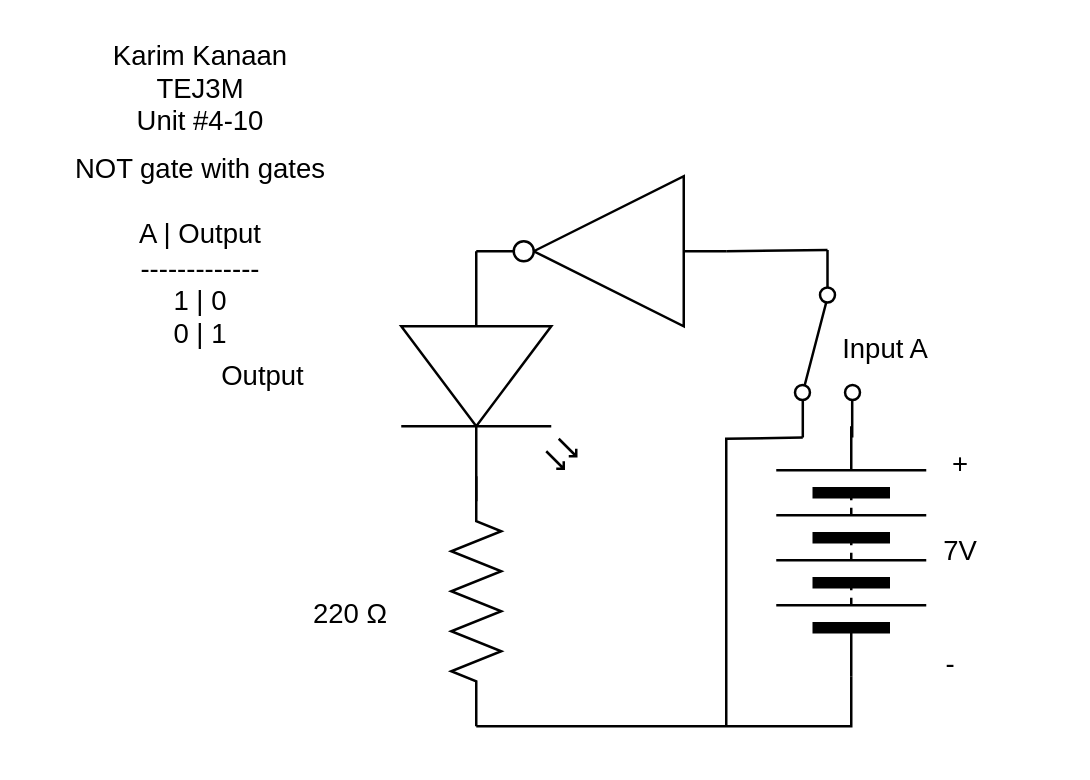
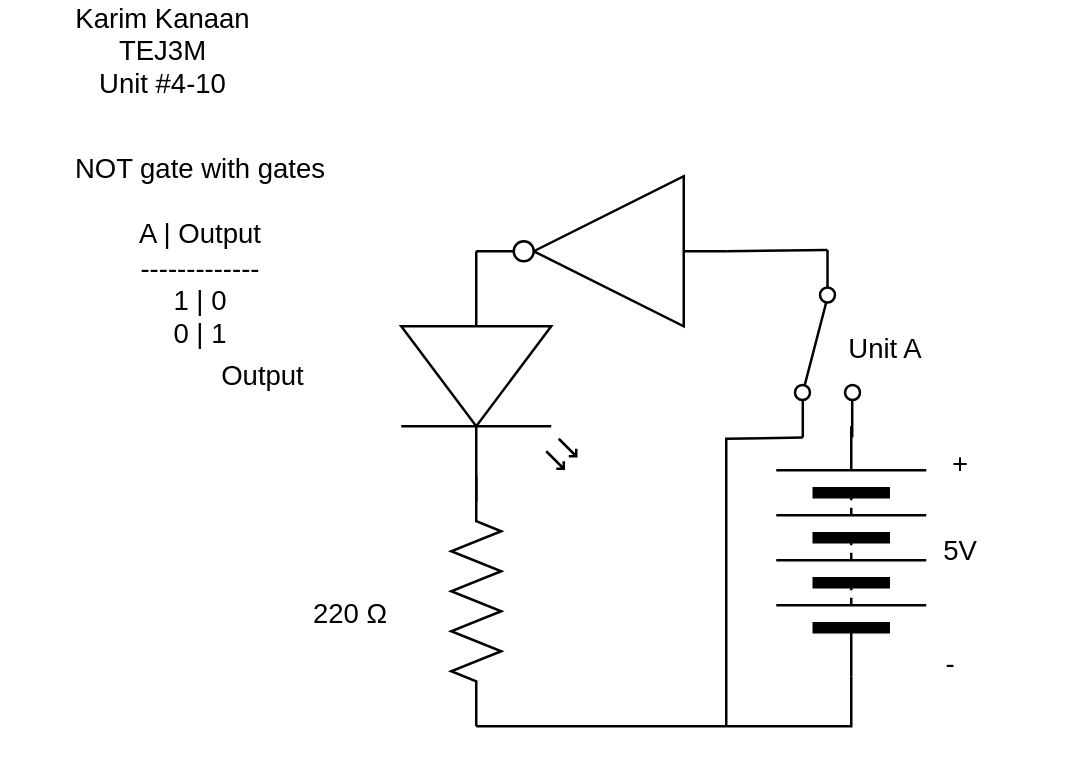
node "Karim Kanaan TEJ3M Unit #4-10": moved (201, 89) -> (164, 51)
node "Input A": label "Input A" -> "Unit A"
node "7V": label "7V" -> "5V"
